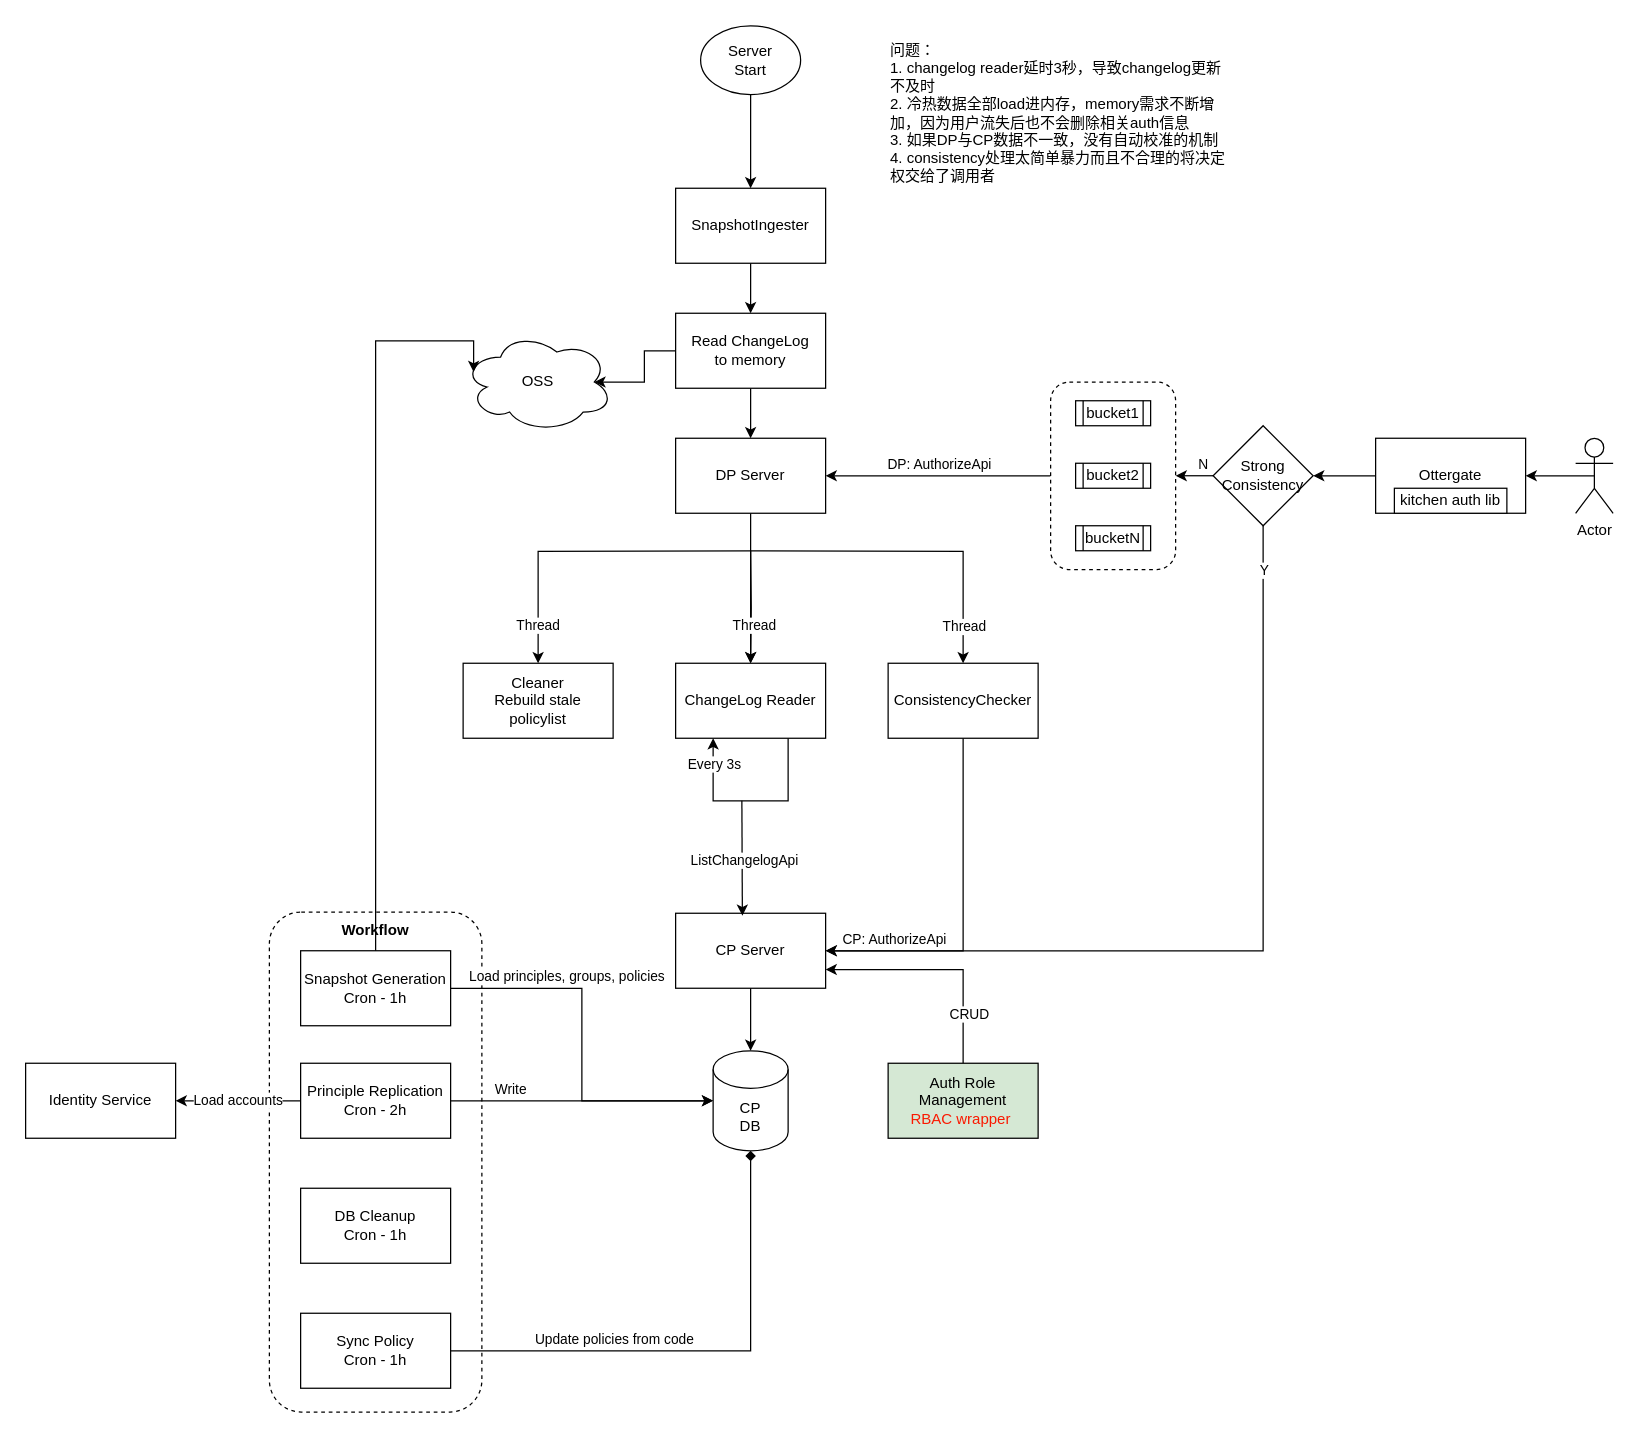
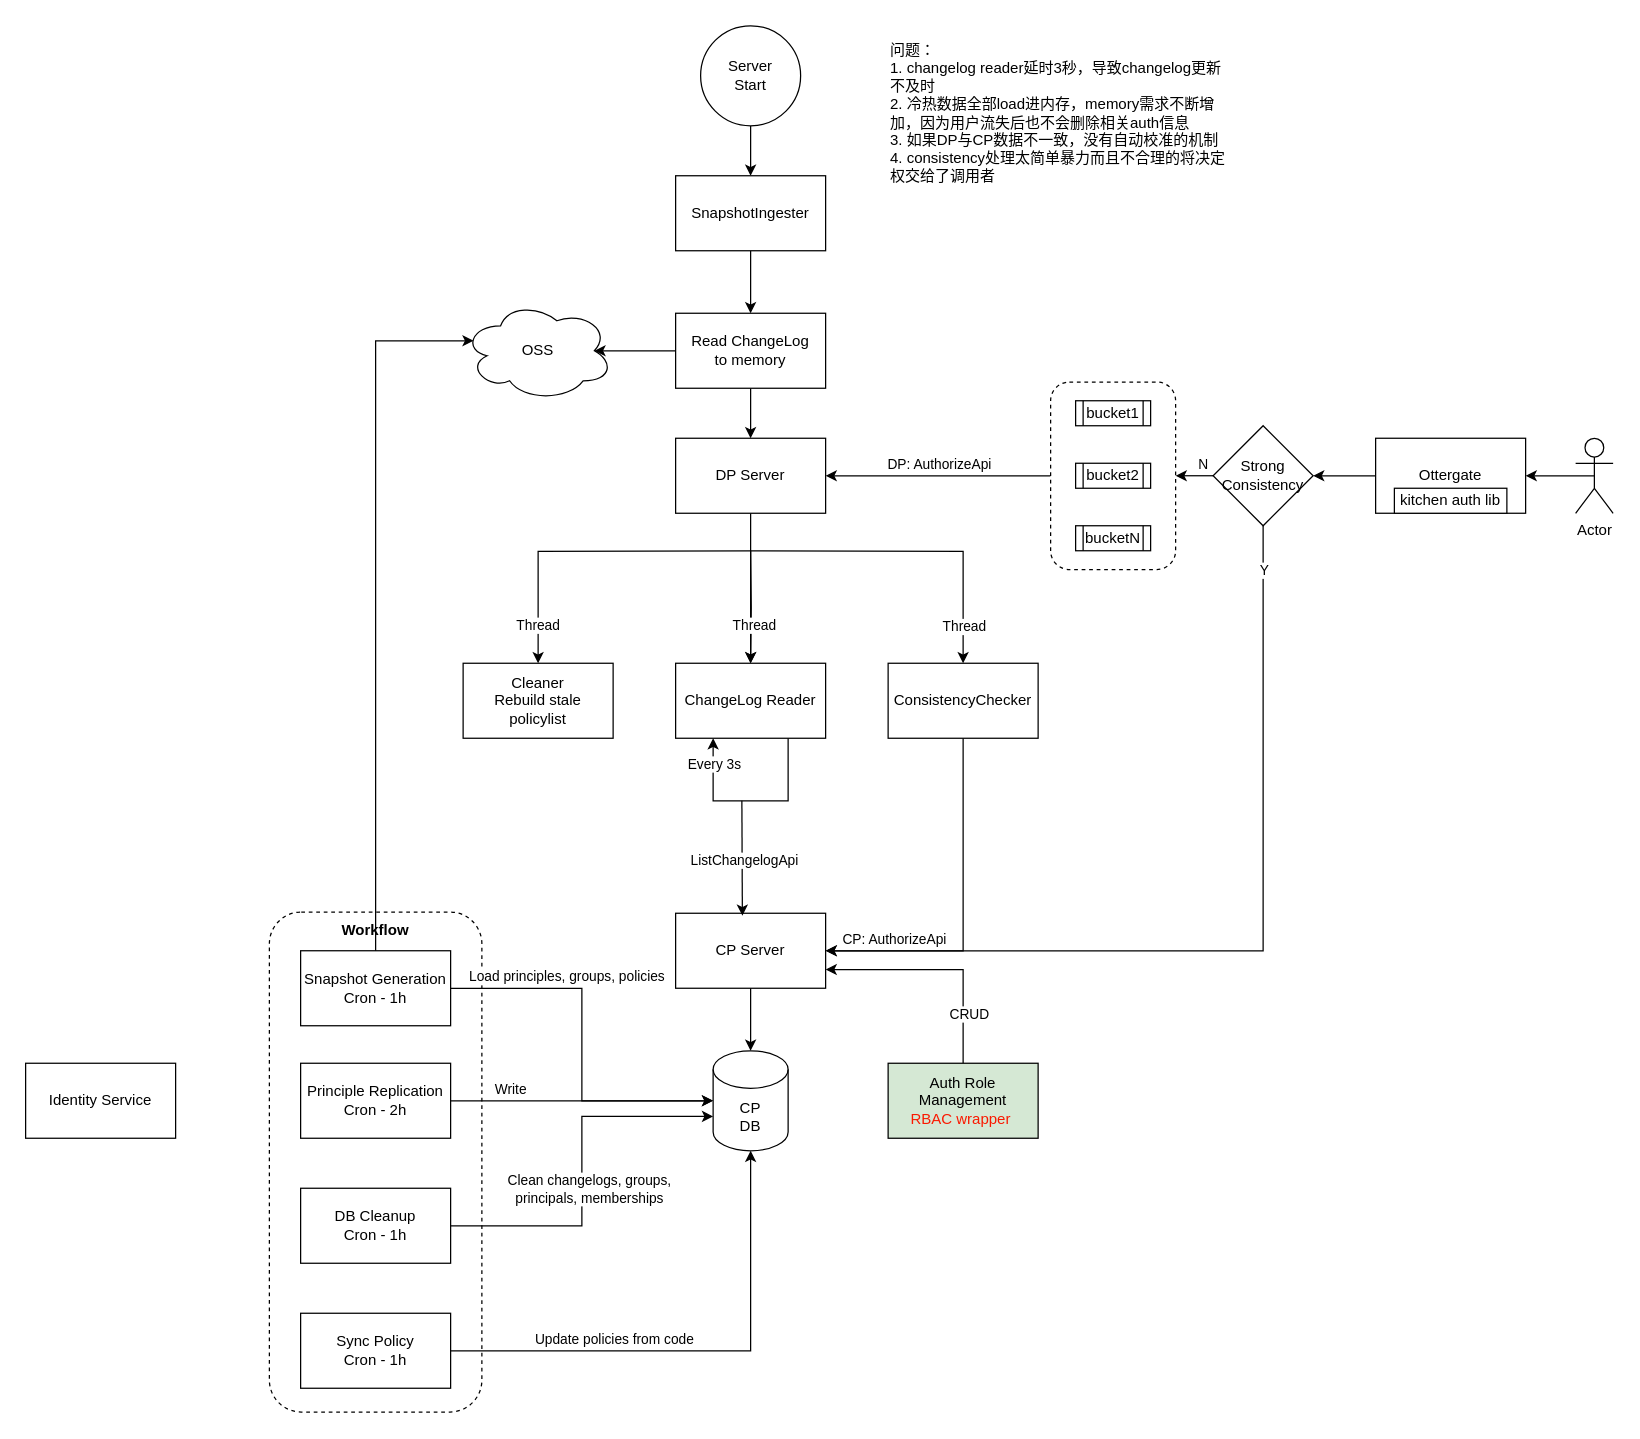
node "Server Start": size 100x69 -> 100x100
node "SnapshotIngester": moved (751, 226) -> (751, 213)
node "OSS": moved (538, 382) -> (538, 351)
edge "Principle Replication Cron - 2h" -> "Identity Service": removed, label "Load accounts"
edge "Sync Policy Cron - 1h" -> "CP DB": arrowhead diamond -> classic
edge "DB Cleanup Cron - 1h" -> "CP DB": added, label "Clean changelogs, groups, principals, memberships"
